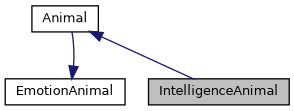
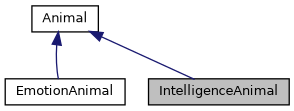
edge "Animal" -> "EmotionAnimal": reversed
